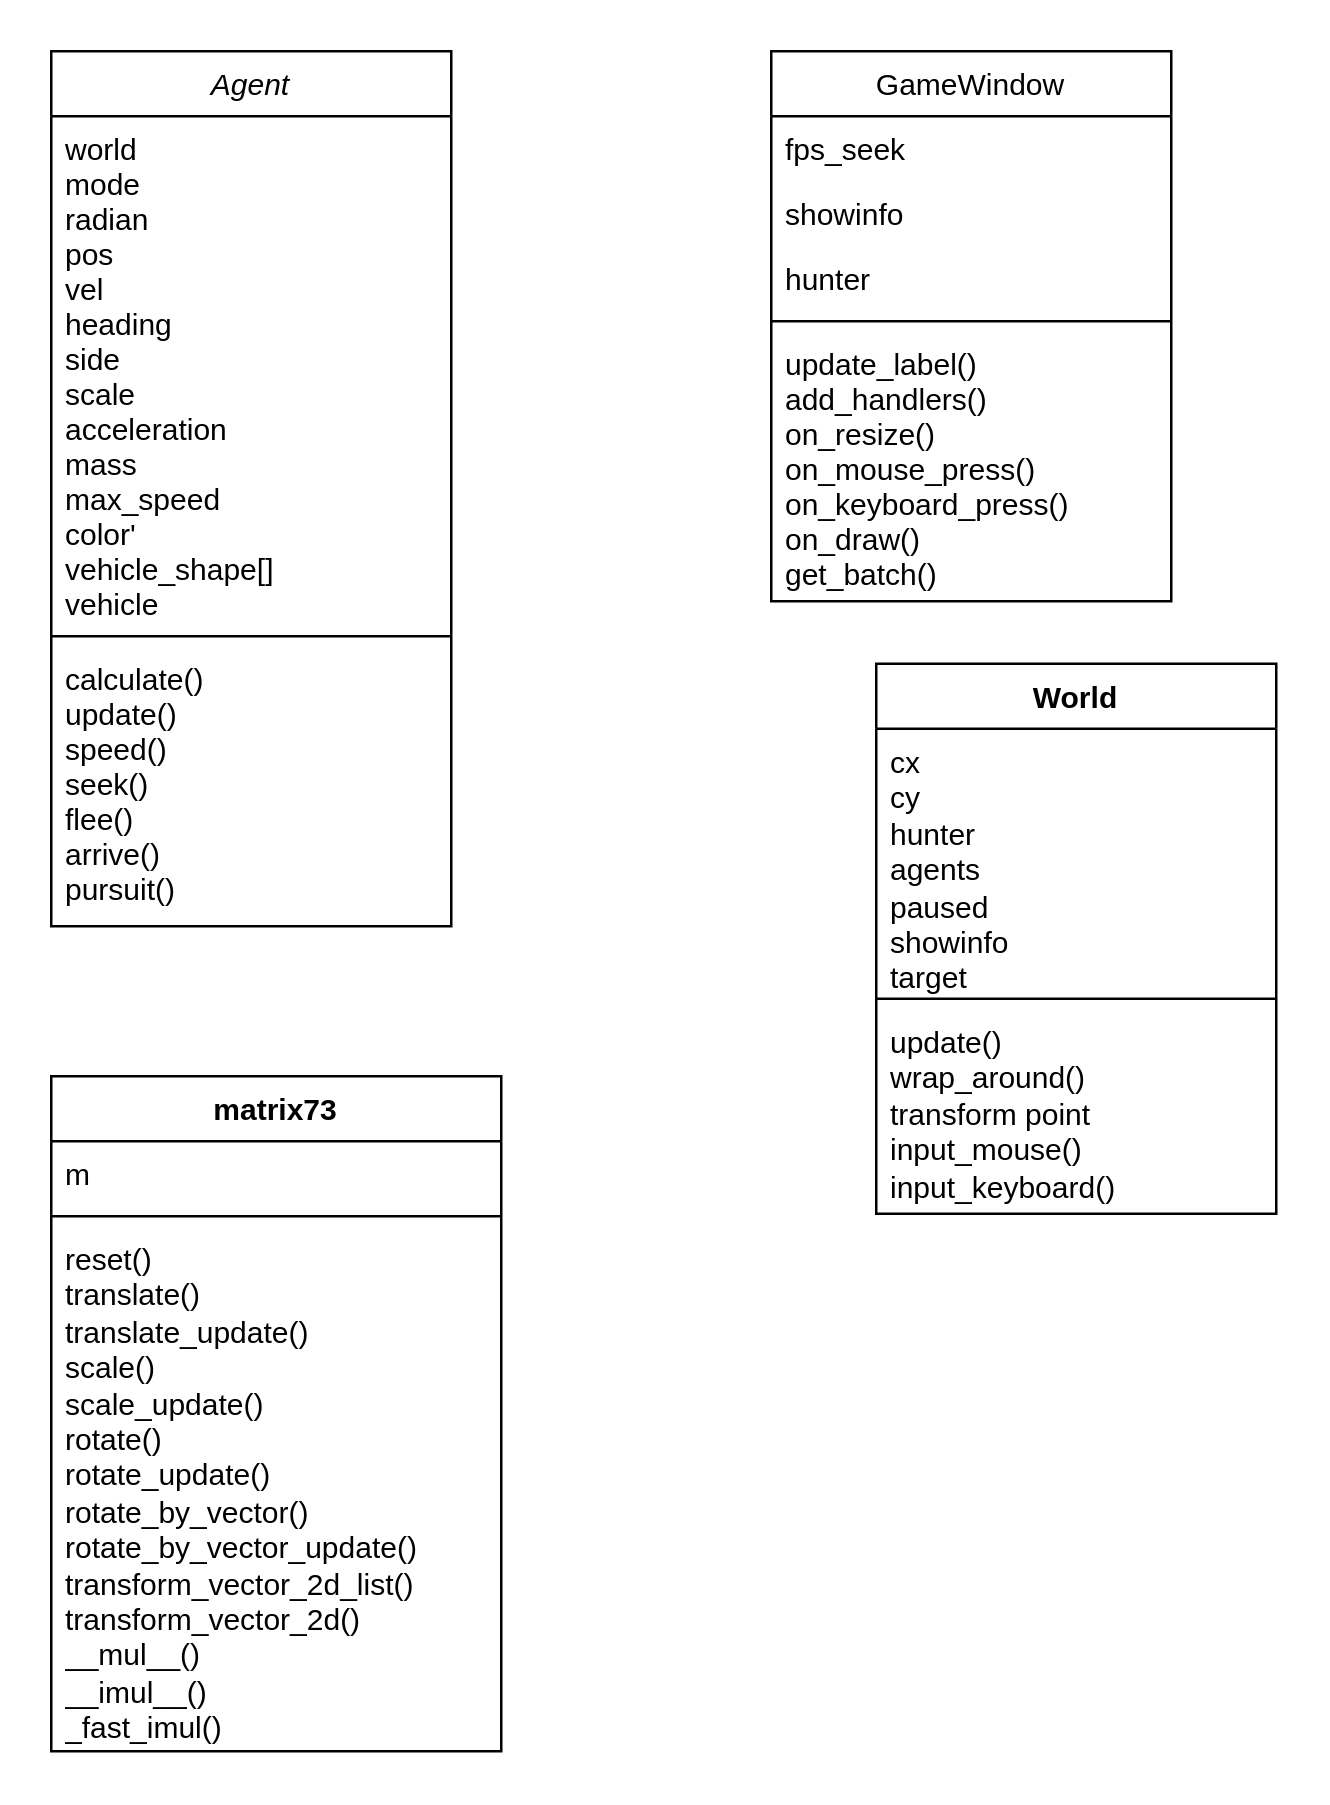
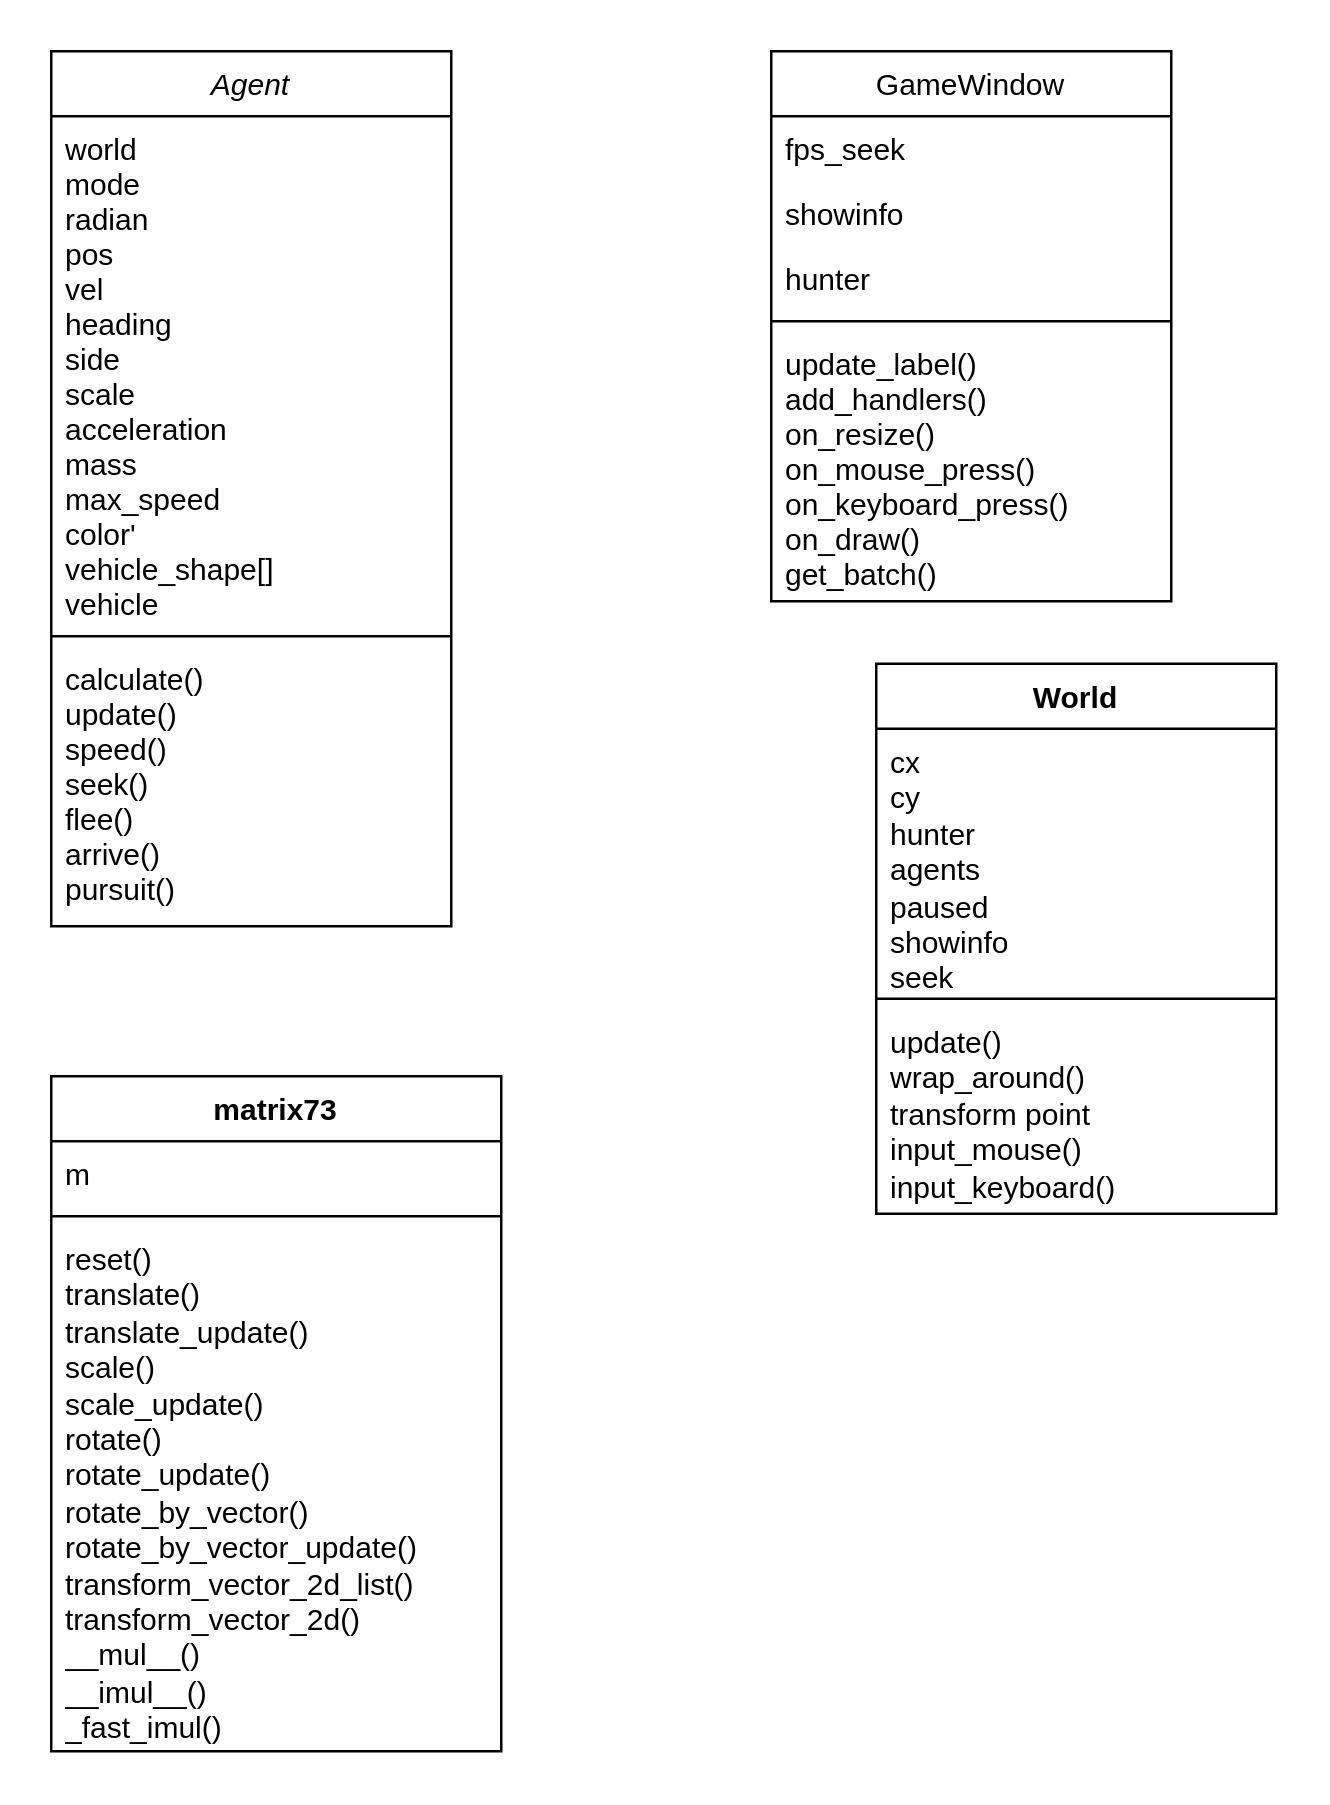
node "cx cy hunter agents paused showinfo target": label "cx cy hunter agents paused showinfo target" -> "cx cy hunter agents paused showinfo seek"
